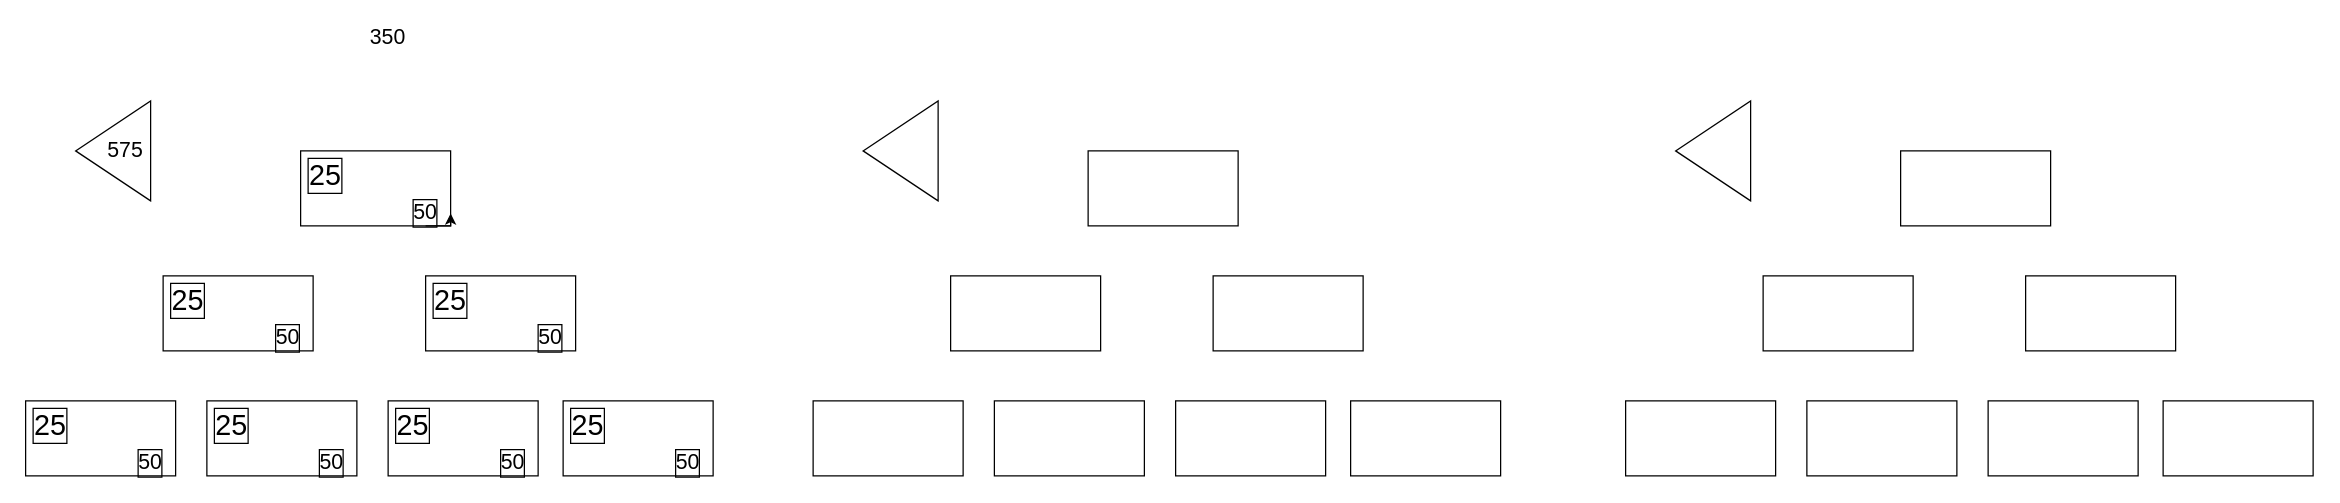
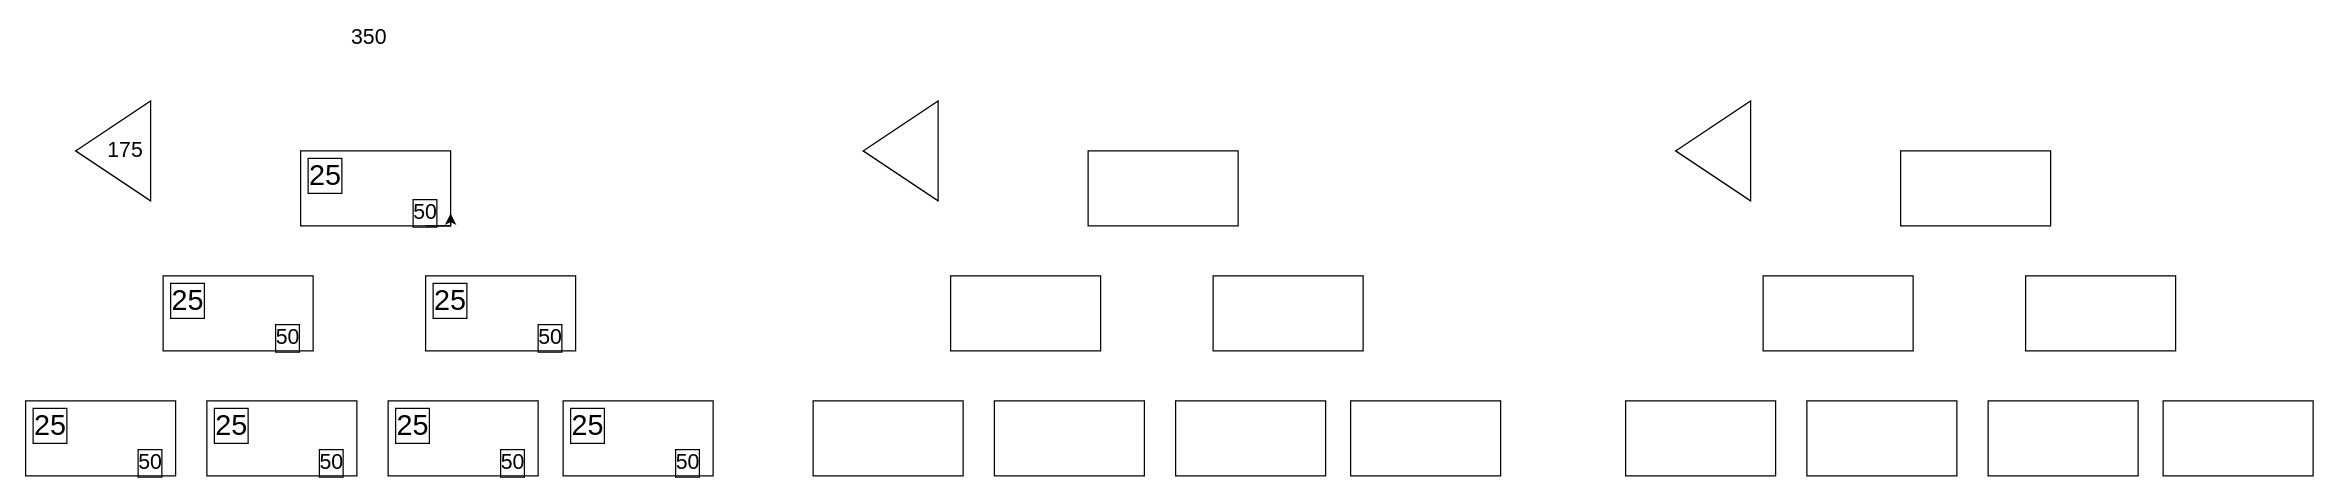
node "350": moved (388, 38) -> (369, 38)
node "575": label "575" -> "175"
